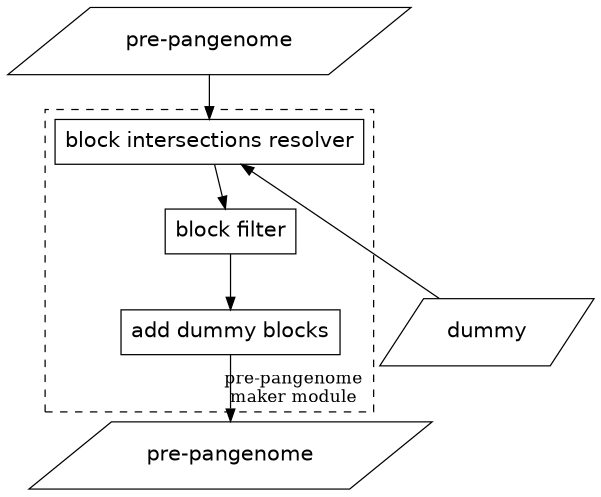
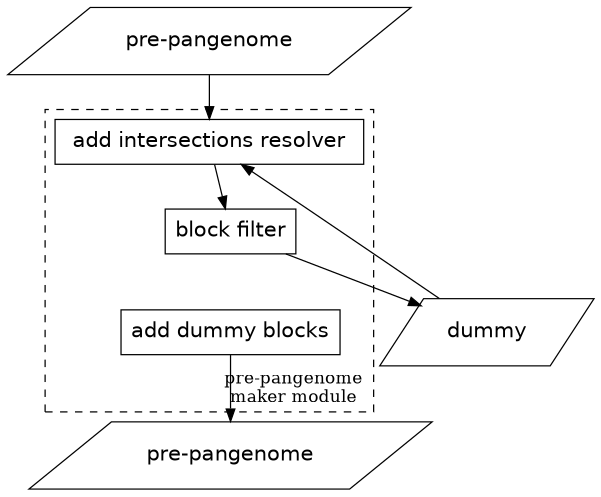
node "block intersections resolver": label "block intersections resolver" -> "add intersections resolver"
edge "block filter" -> "add dummy blocks": now "block filter" -> "dummy"
